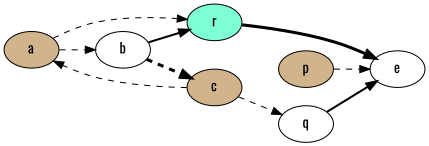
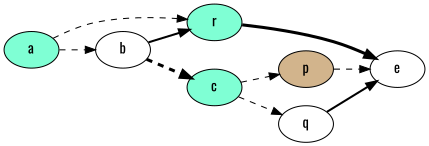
node "a": fillcolor tan -> aquamarine
edge "c" -> "a": now "c" -> "p"
node "c": fillcolor tan -> aquamarine
